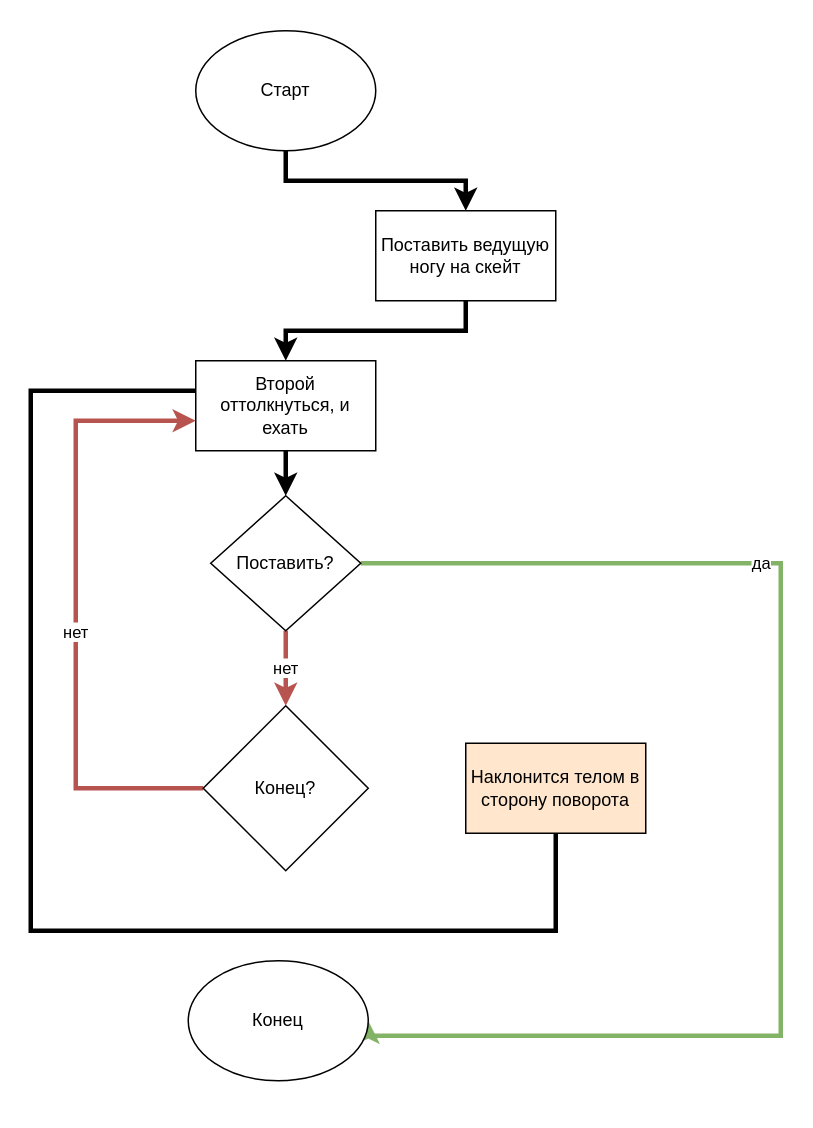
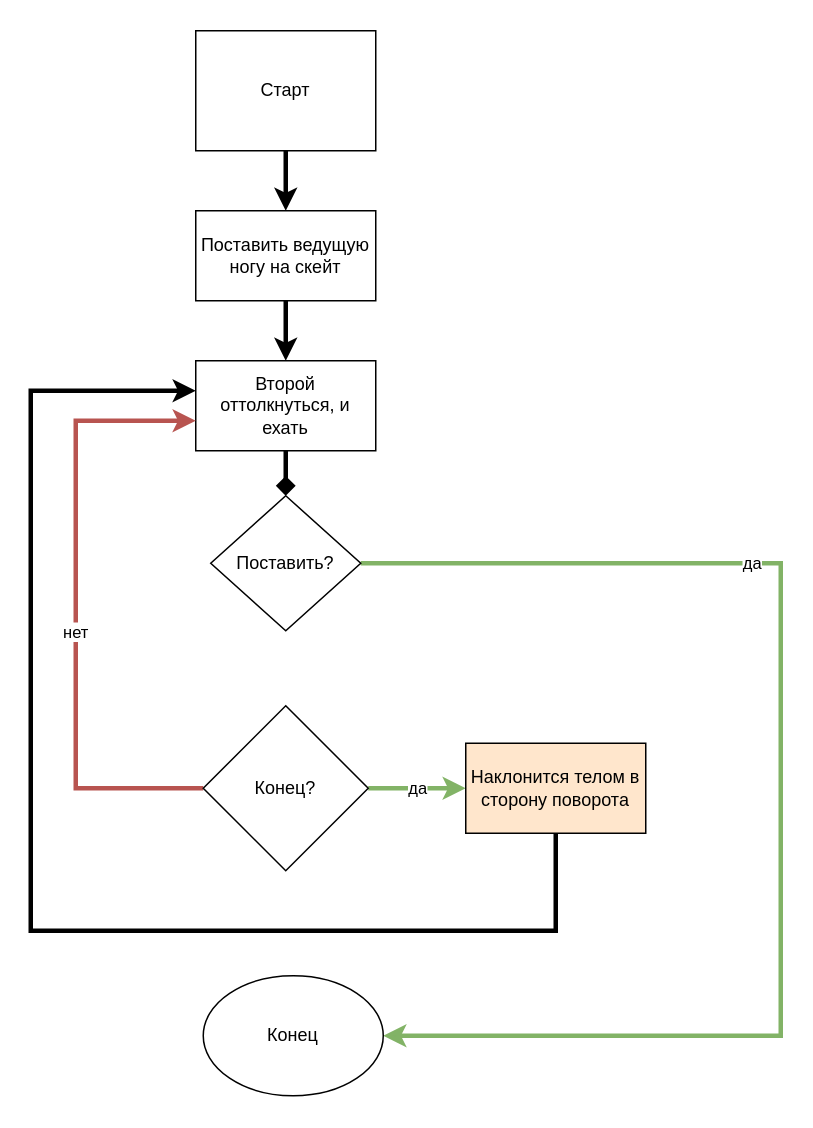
node "Старт": shape ellipse -> rectangle
node "Поставить ведущую ногу на скейт": moved (466, 256) -> (286, 256)
edge "Второй оттолкнуться, и ехать" -- "Наклонится телом в сторону поворота": arrowhead none -> classic
edge "Второй оттолкнуться, и ехать" -> "Поставить?": arrowhead classic -> diamond
edge "Поставить?" -> "Конец?": removed, label "нет"
edge "Конец?" -> "Наклонится телом в сторону поворота": added, label "да"
node "Конец": moved (278, 1021) -> (293, 1036)
